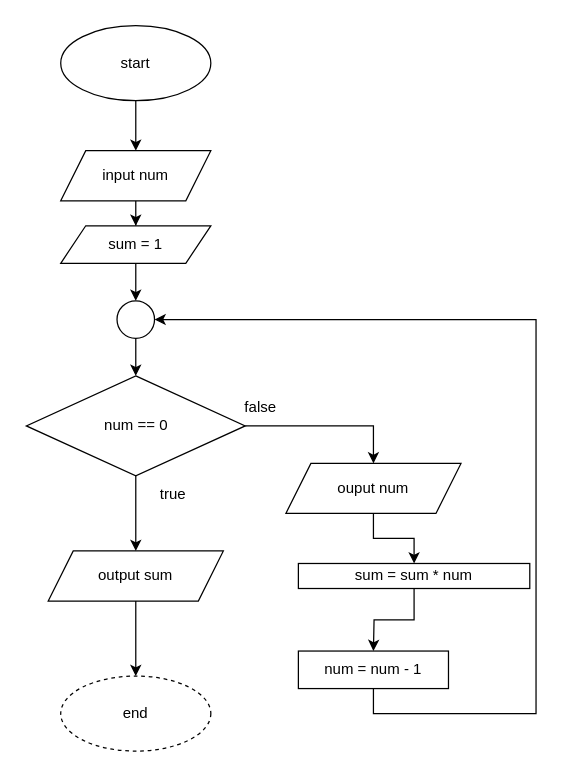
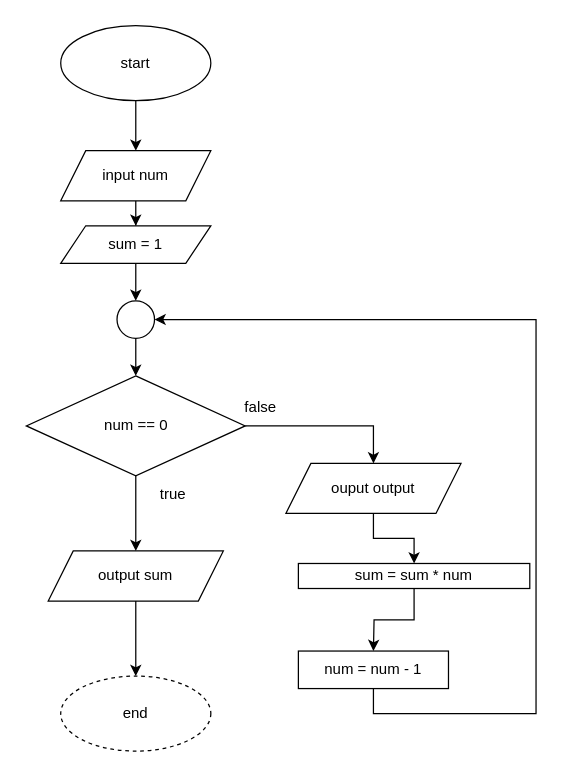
node "ouput num": label "ouput num" -> "ouput output"
